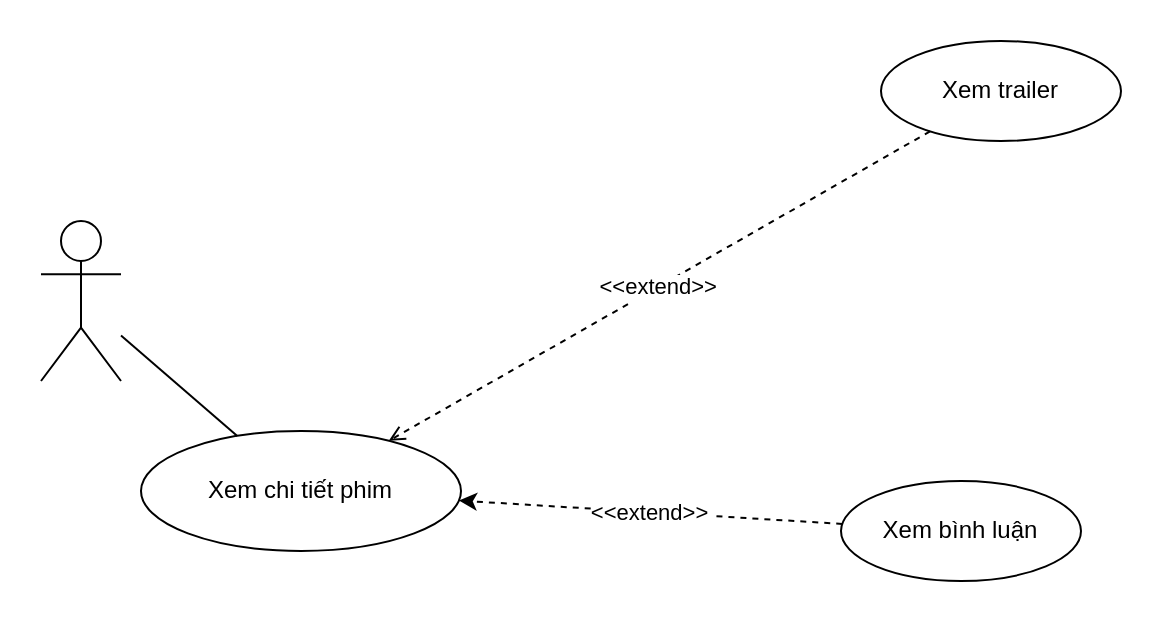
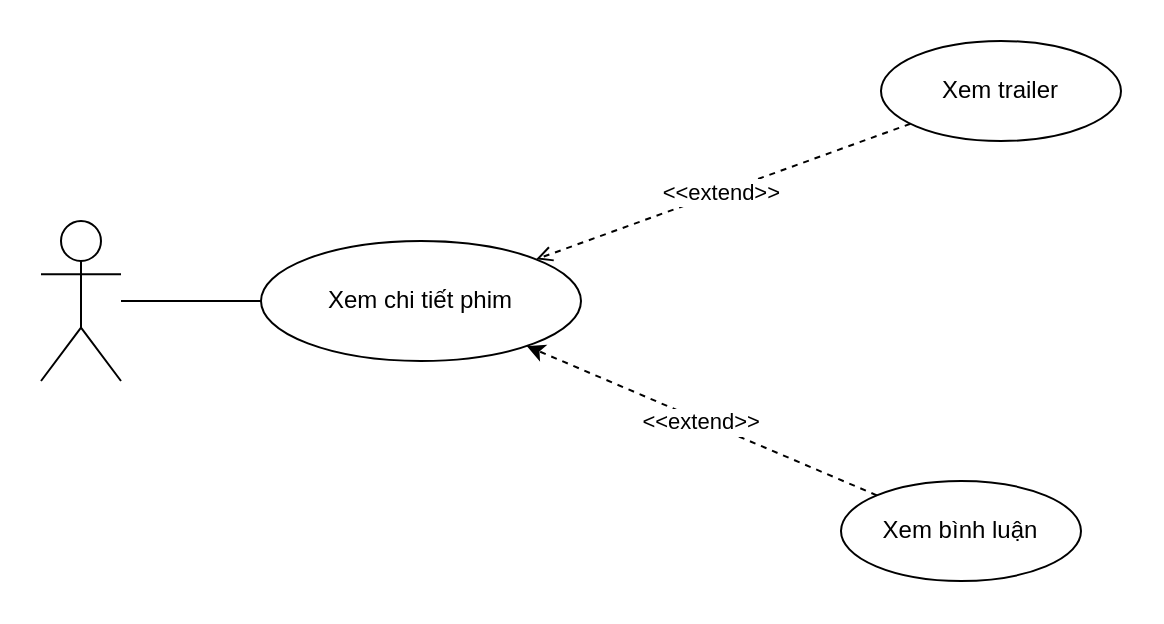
node "Xem chi tiết phim": moved (301, 491) -> (421, 301)
